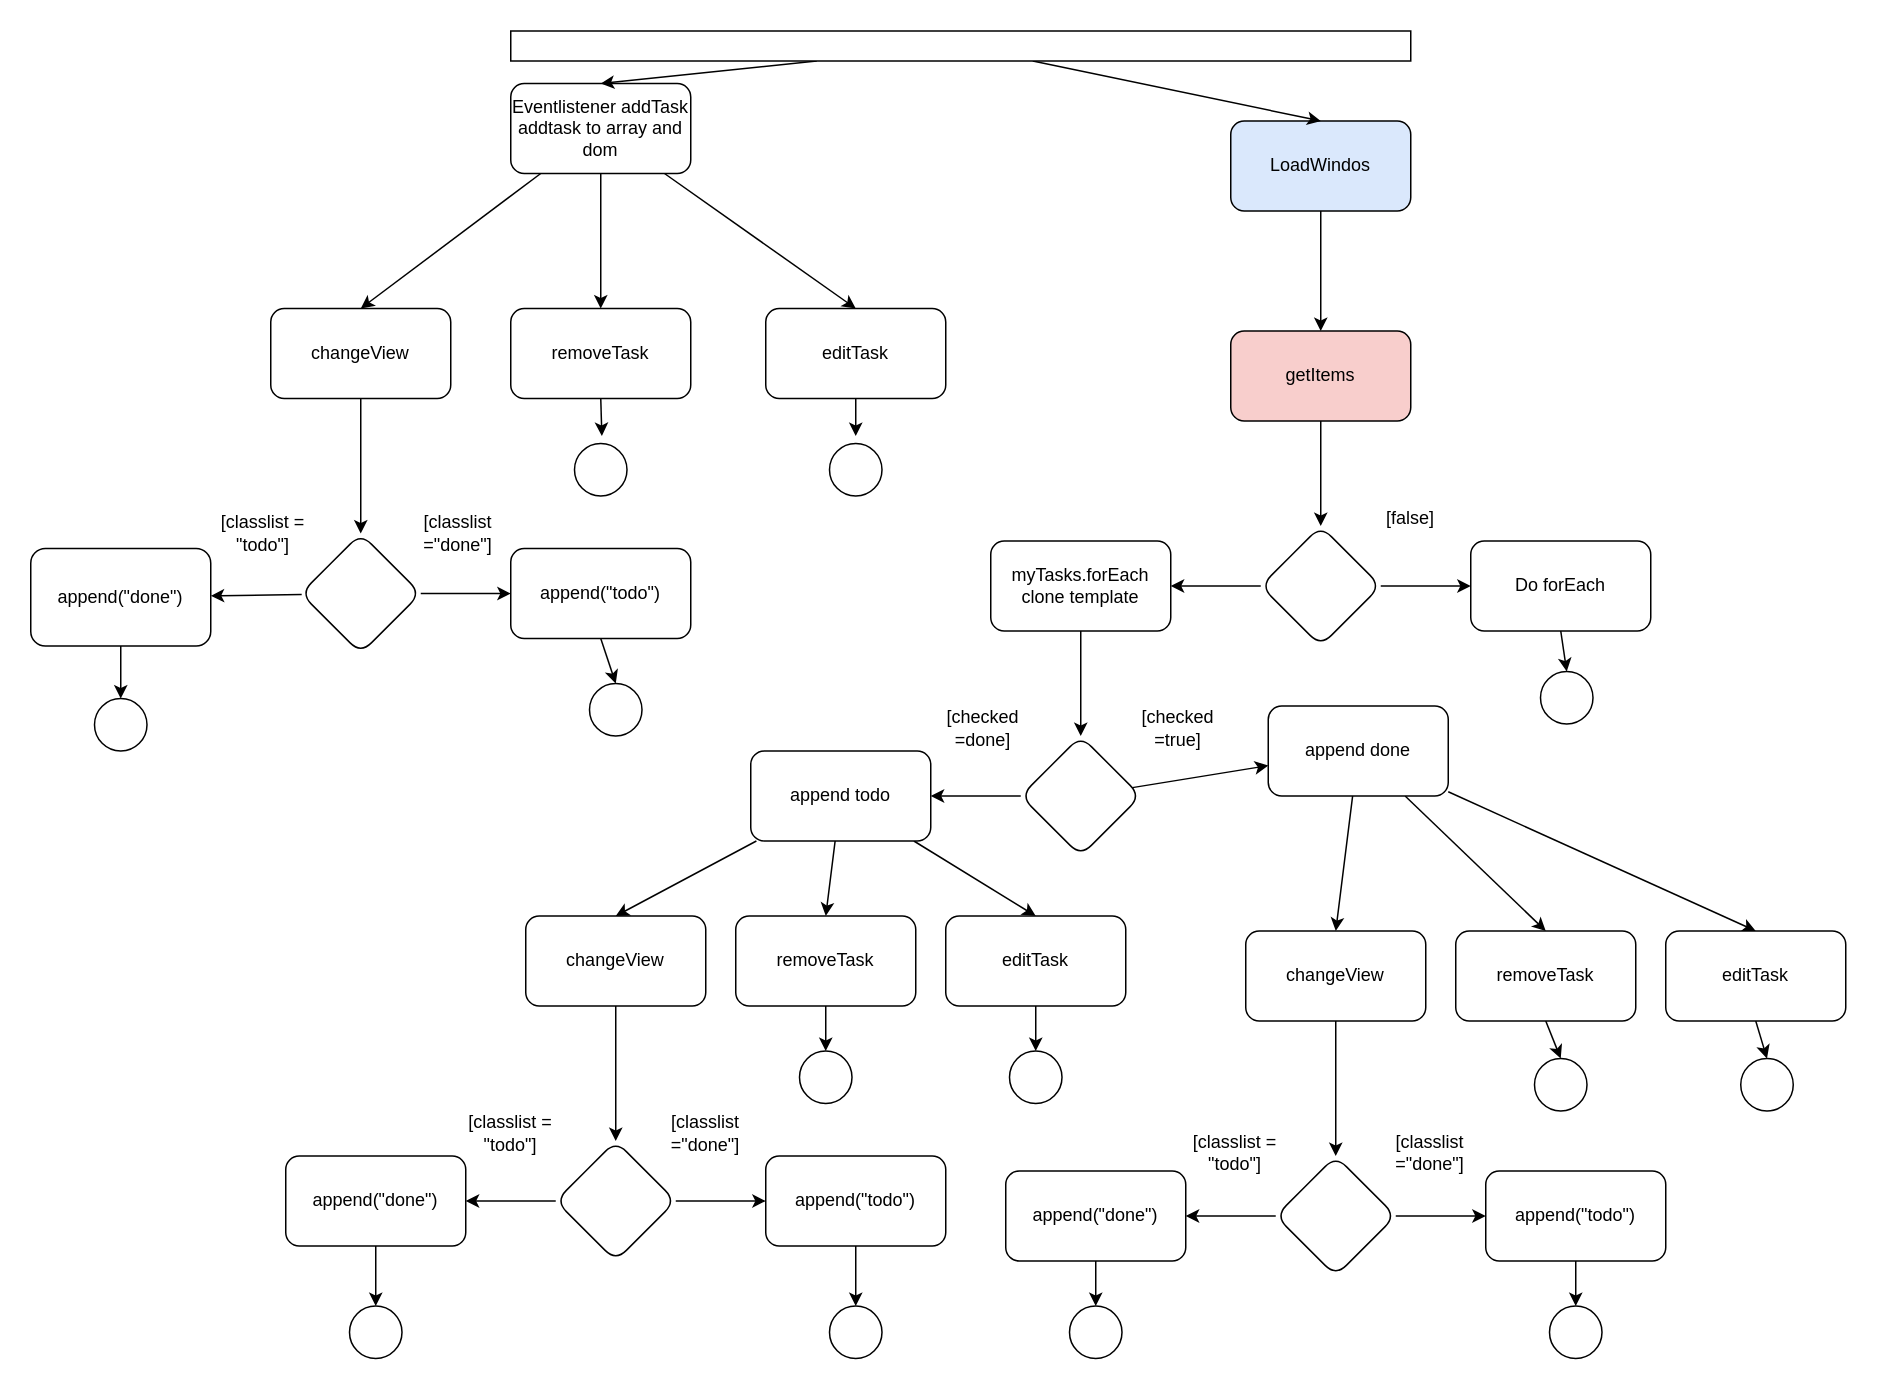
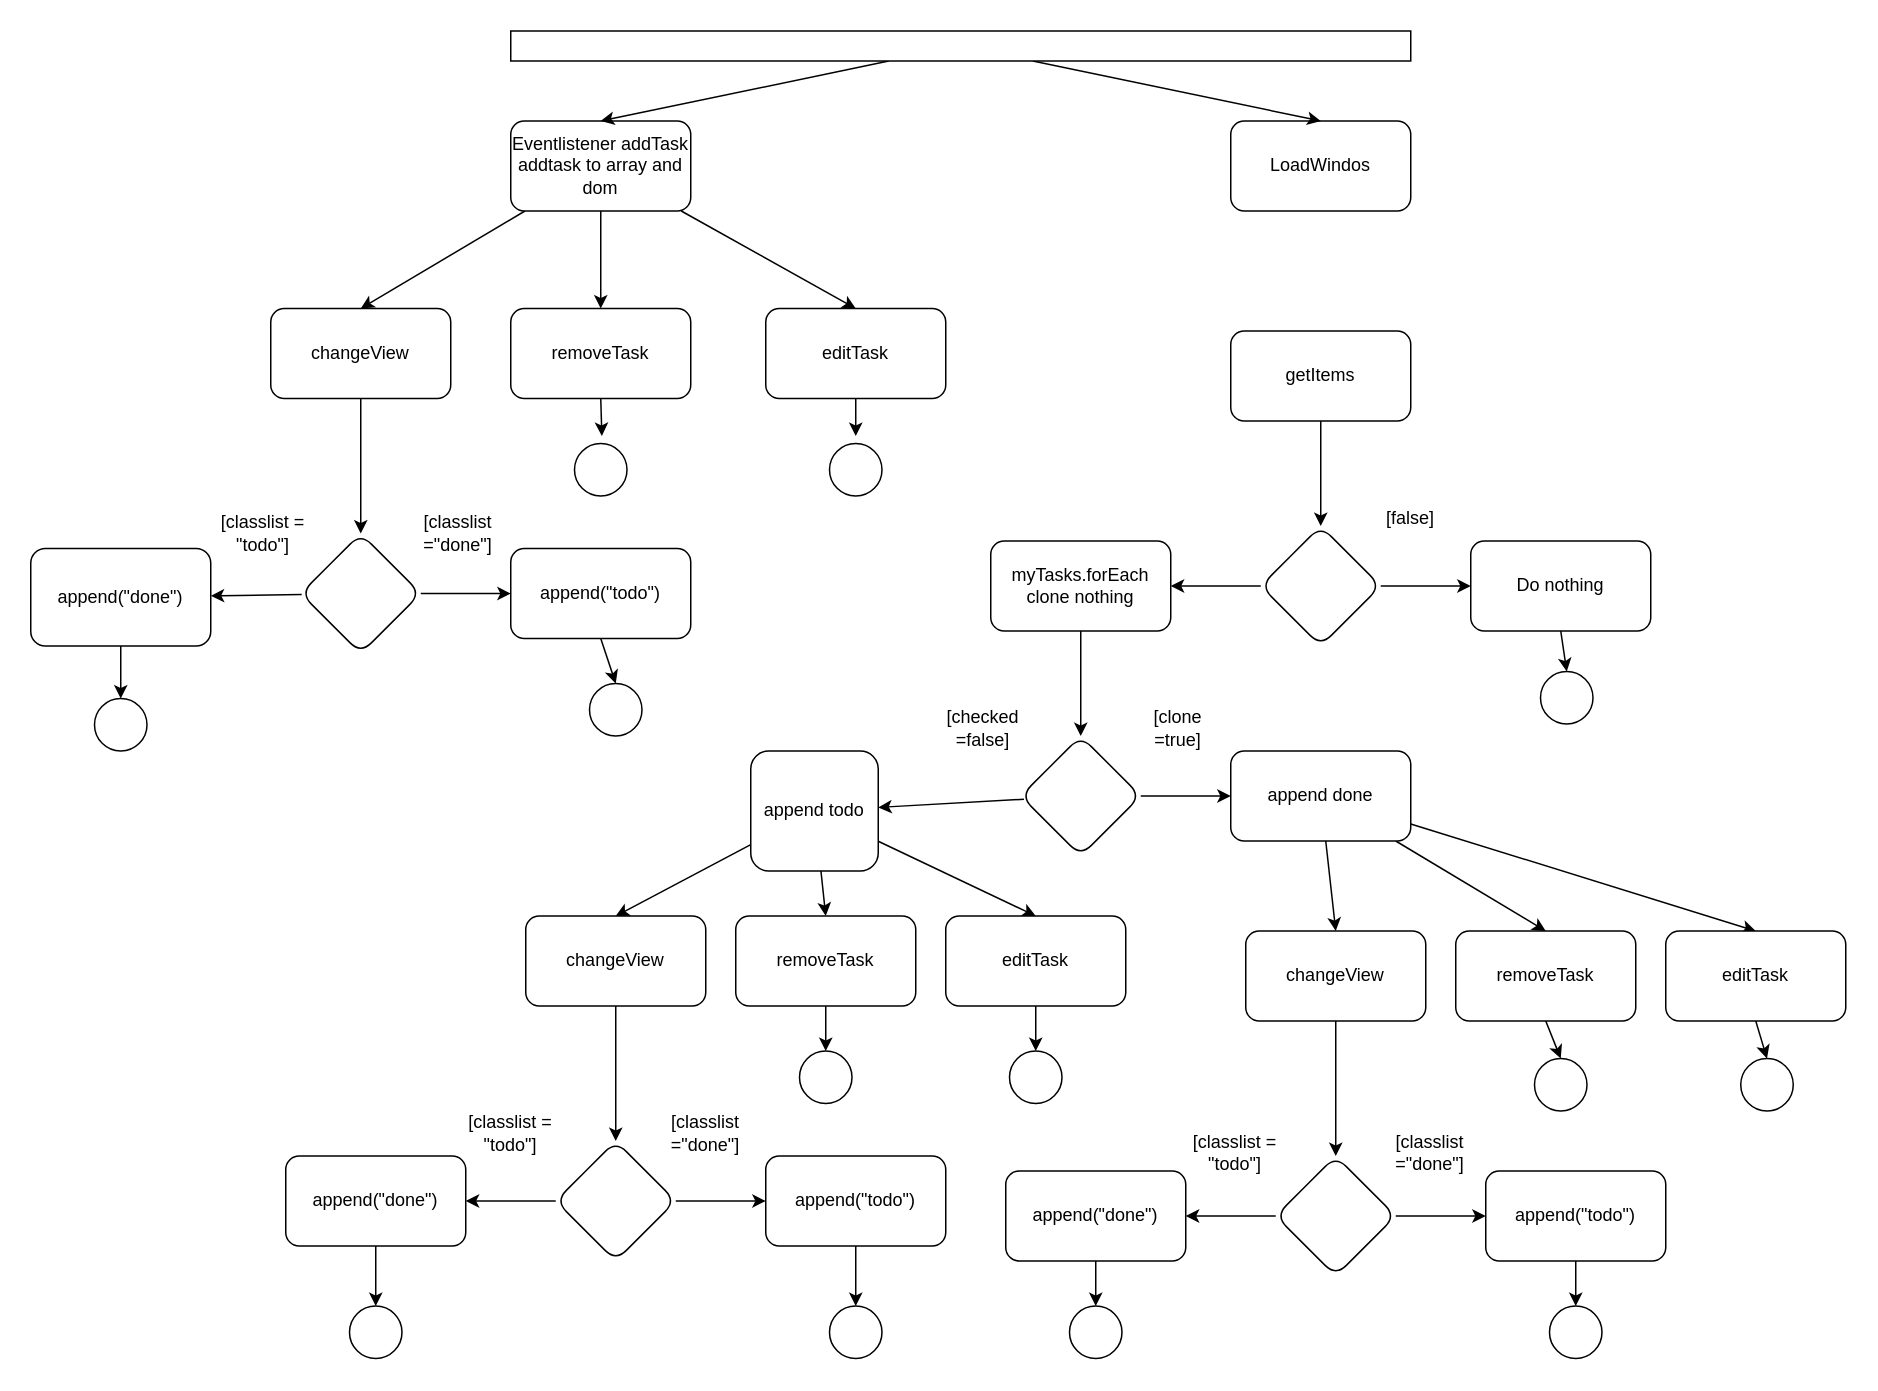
node "Eventlistener addTask addtask to array and dom": moved (601, 128) -> (601, 166)
node "LoadWindos": fillcolor #dae8fc -> #ffffff
edge "LoadWindos" -> "getItems": removed
node "getItems": fillcolor #f8cecc -> #ffffff
node "myTasks.forEach clone template": label "myTasks.forEach clone template" -> "myTasks.forEach clone nothing"
node "Do forEach": label "Do forEach" -> "Do nothing"
node "[checked =done]": label "[checked =done]" -> "[checked =false]"
node "[checked =true]": label "[checked =true]" -> "[clone =true]"
node "append done": moved (1358, 751) -> (1321, 796)
node "append todo": size 180x90 -> 128x120
